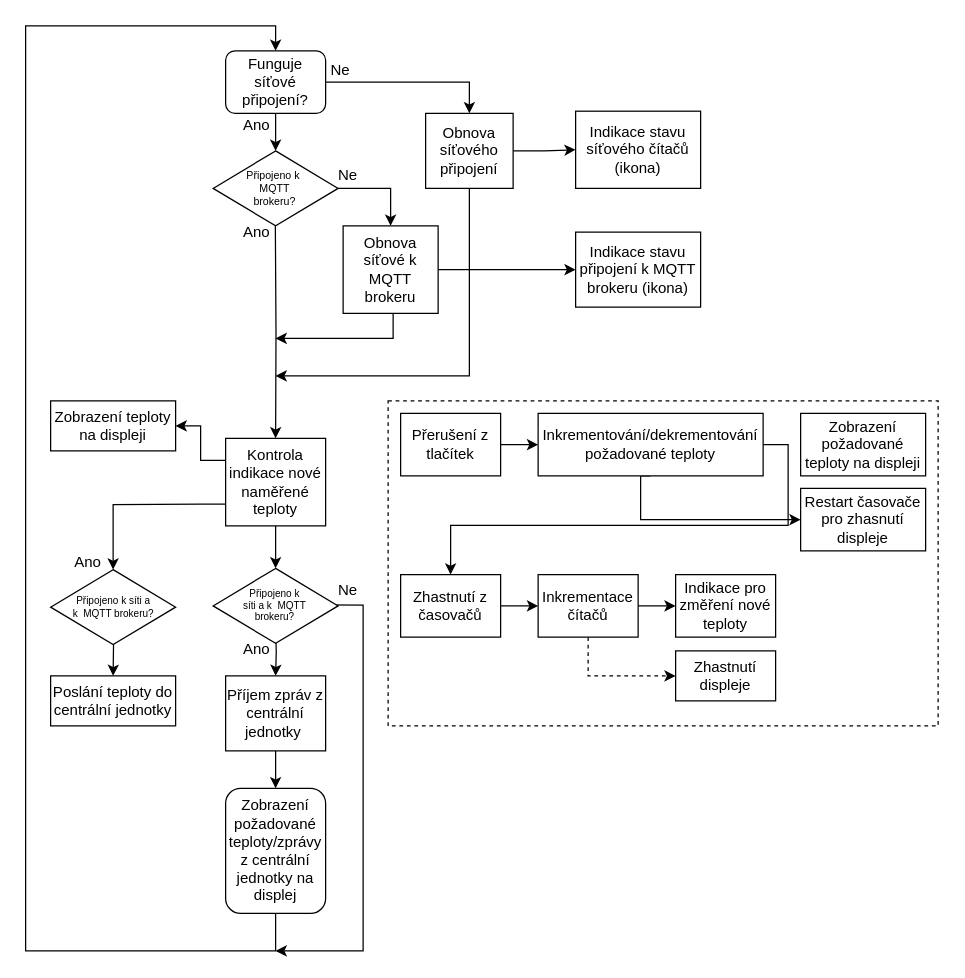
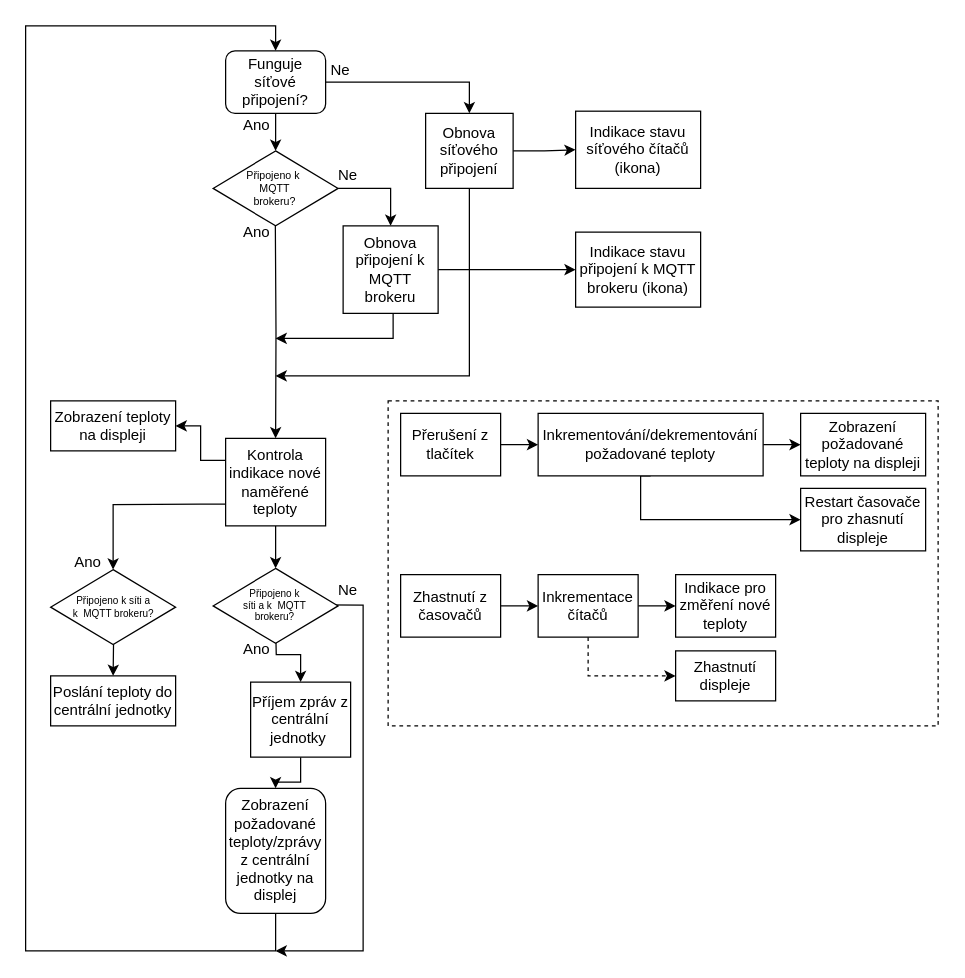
node "Obnova síťové k MQTT brokeru": label "Obnova síťové k MQTT brokeru" -> "Obnova připojení k MQTT brokeru"
edge "Inkrementování/dekrementování požadované teploty" -> "Zhastnutí z časovačů": now "Inkrementování/dekrementování požadované teploty" -> "Zobrazení požadované teploty na displeji"
node "Příjem zpráv z centrální jednotky": moved (276, 713) -> (301, 719)
